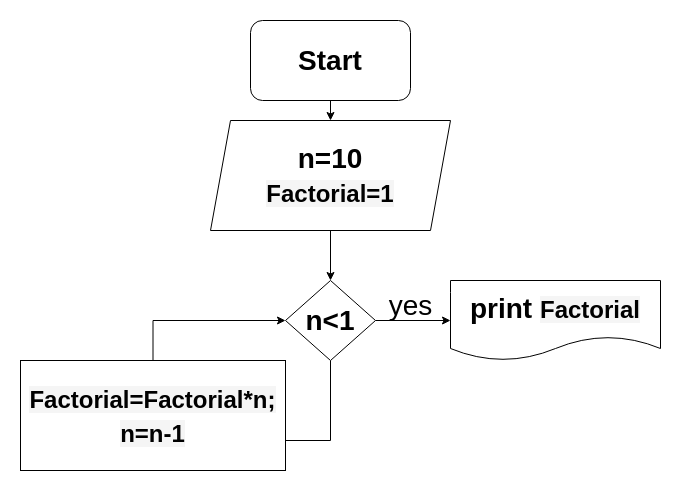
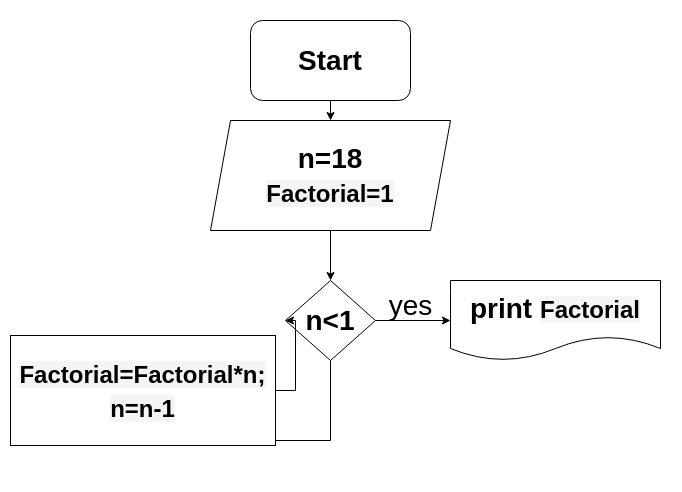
node "n=10 Factorial=1": label "n=10 Factorial=1" -> "n=18 Factorial=1"
node "Factorial=Factorial*n; n=n-1": moved (153, 416) -> (143, 391)
